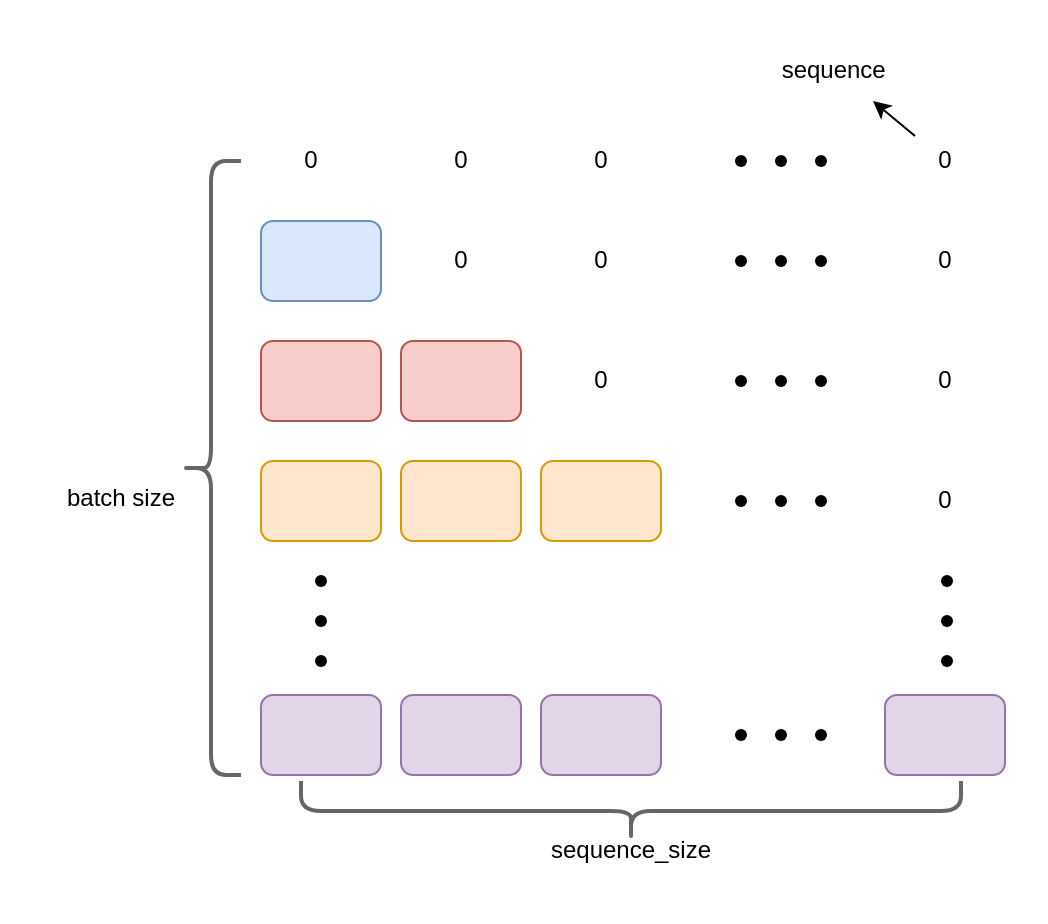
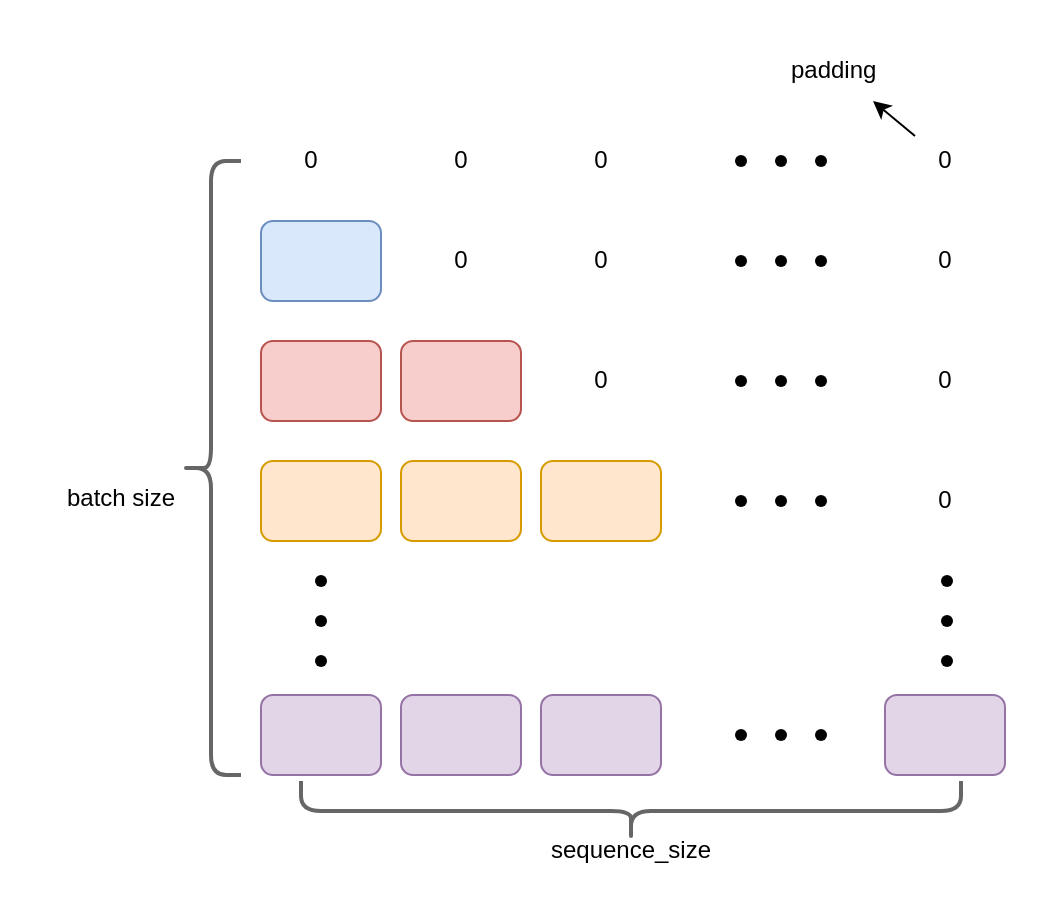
node "sequence": label "sequence" -> "padding"
